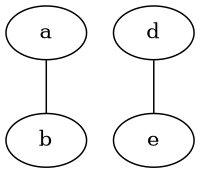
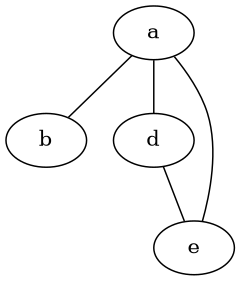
edge "a" -- "d": added
edge "a" -- "e": added
